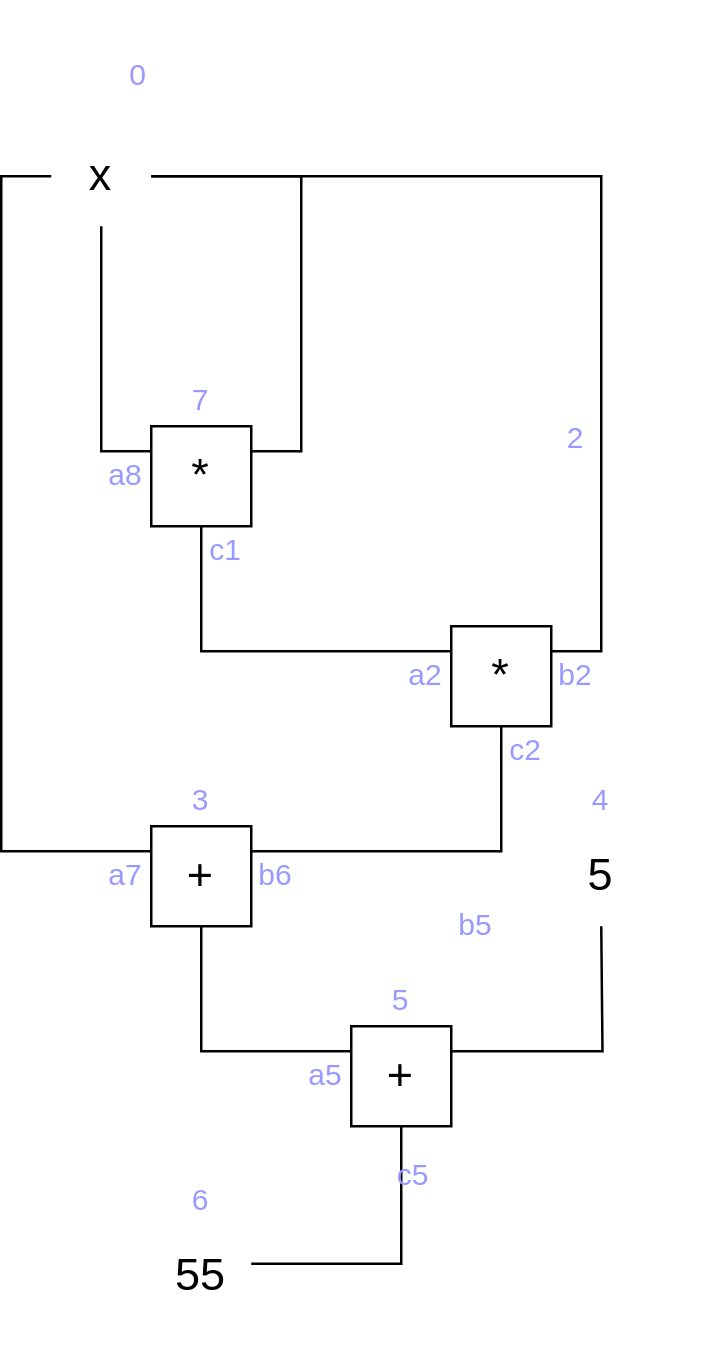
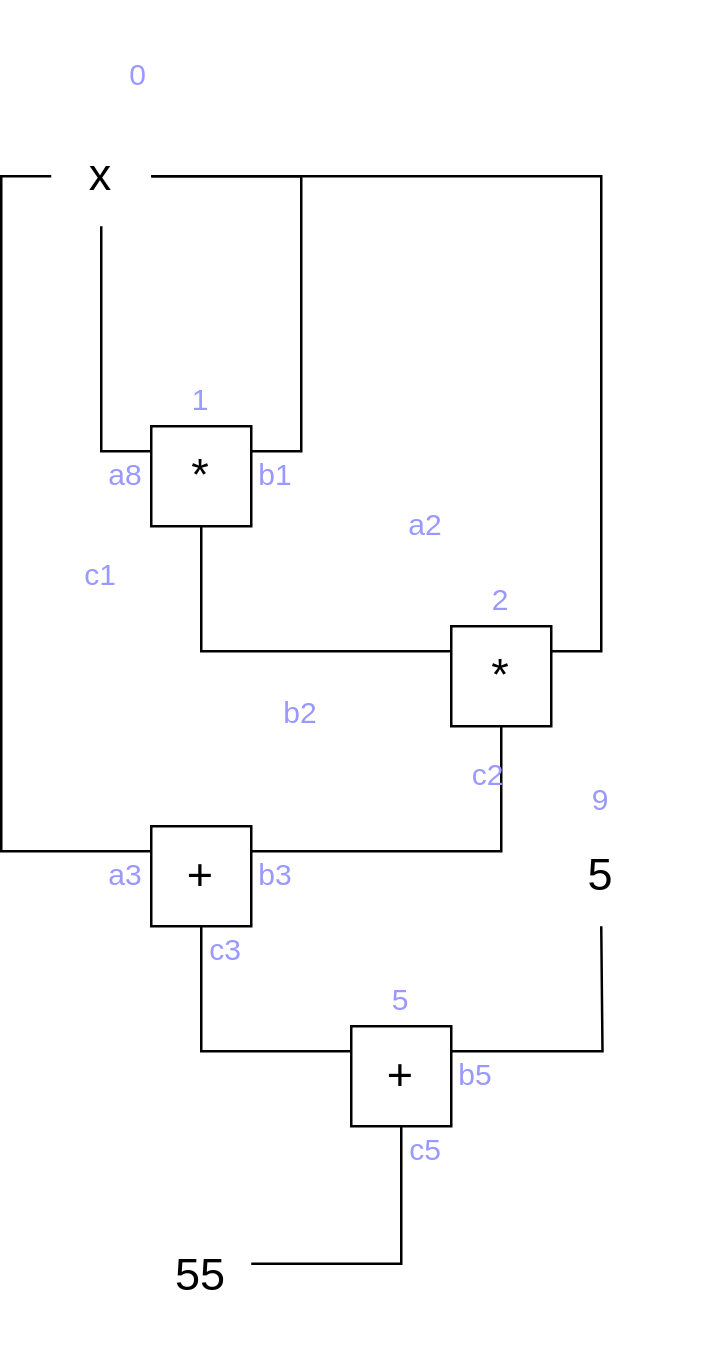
node "7": label "7" -> "1"
node "2": moved (576, 439) -> (501, 601)
node "b1": added
node "c1": moved (226, 551) -> (101, 576)
node "a2": moved (426, 676) -> (426, 526)
node "b2": moved (576, 676) -> (301, 714)
node "c2": moved (526, 751) -> (489, 776)
node "3": removed
node "4": label "4" -> "9"
node "a7": label "a7" -> "a3"
node "b6": label "b6" -> "b3"
node "b5": moved (476, 926) -> (476, 1076)
node "c3": added
node "a5": removed
node "c5": moved (414, 1176) -> (426, 1151)
node "6": removed
